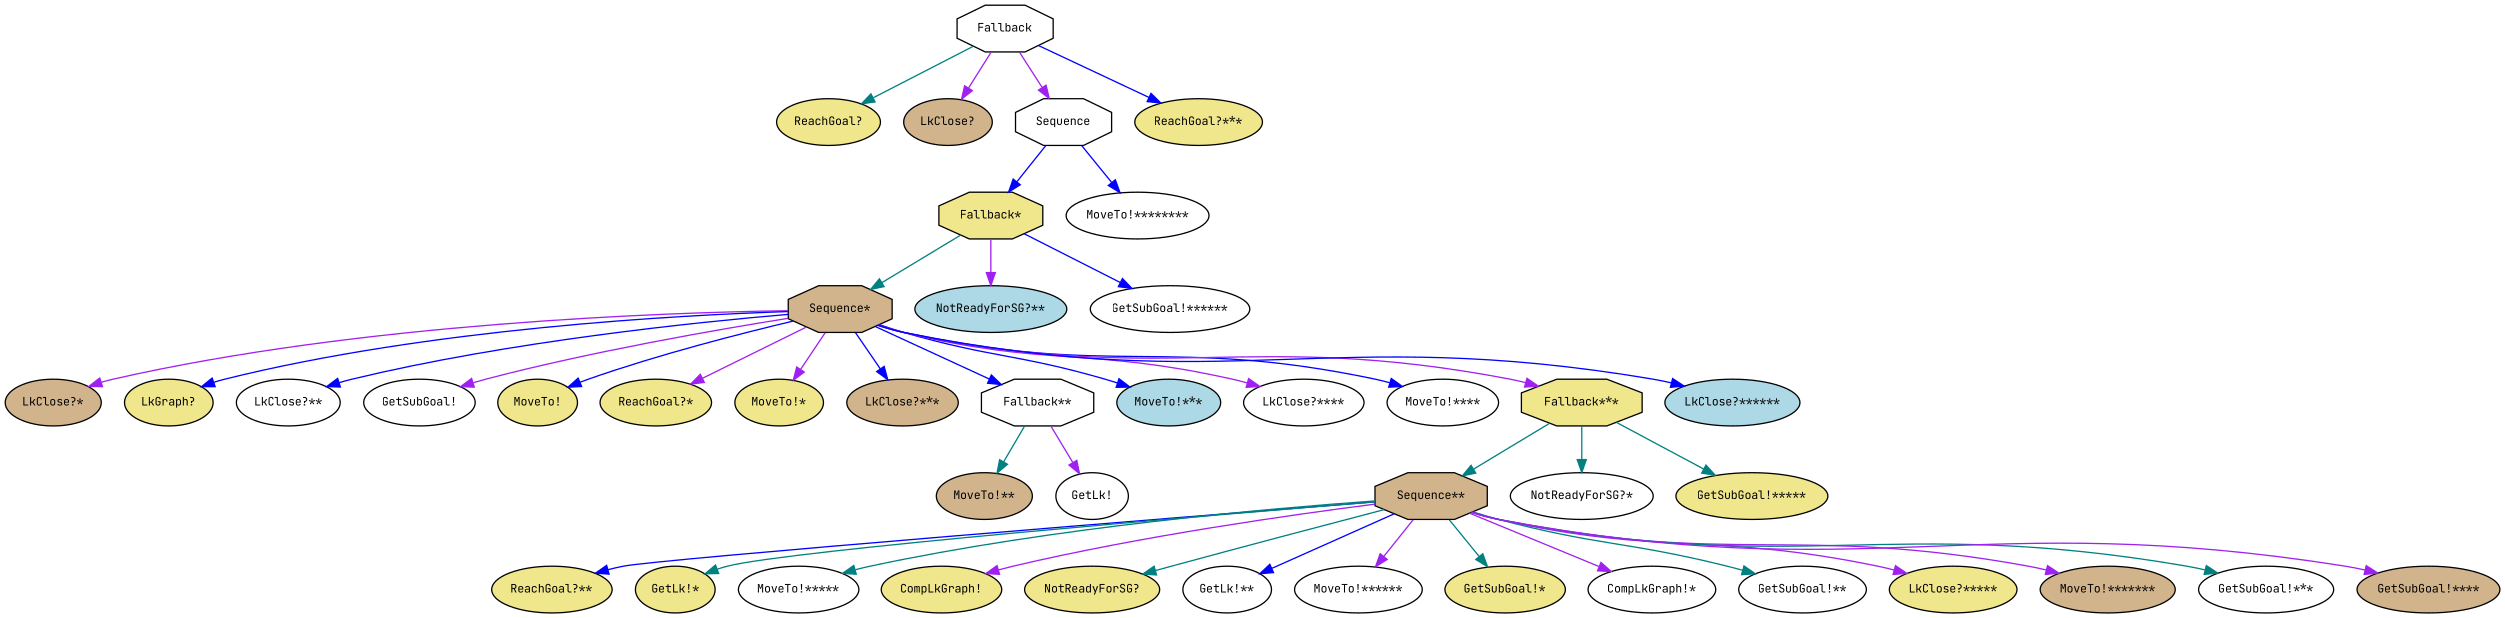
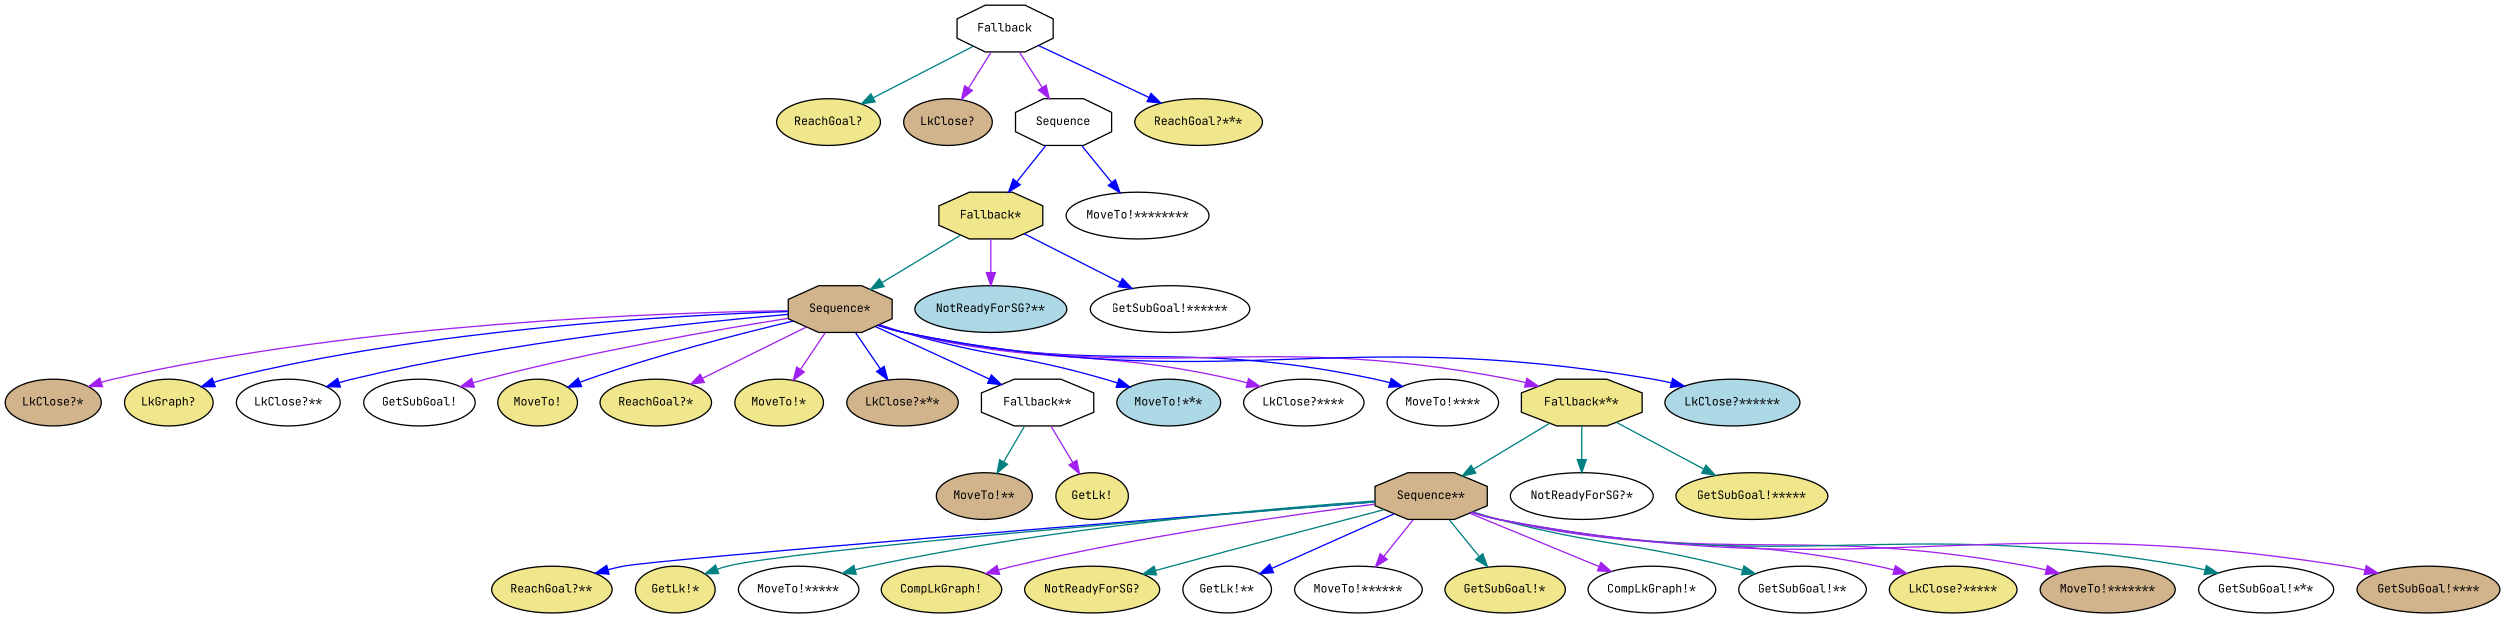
node "GetLk!": fillcolor white -> khaki
